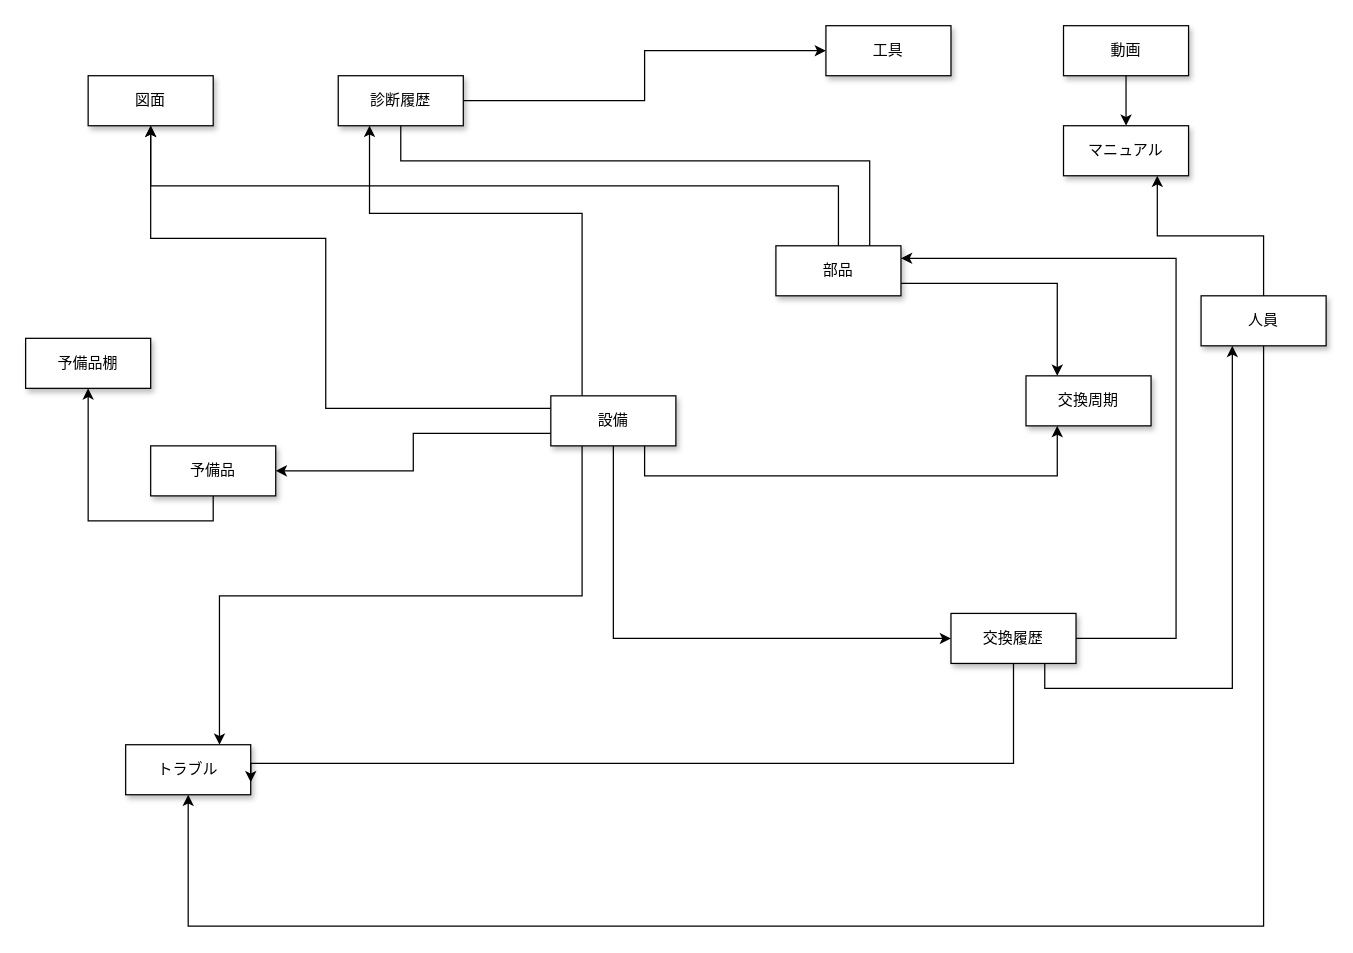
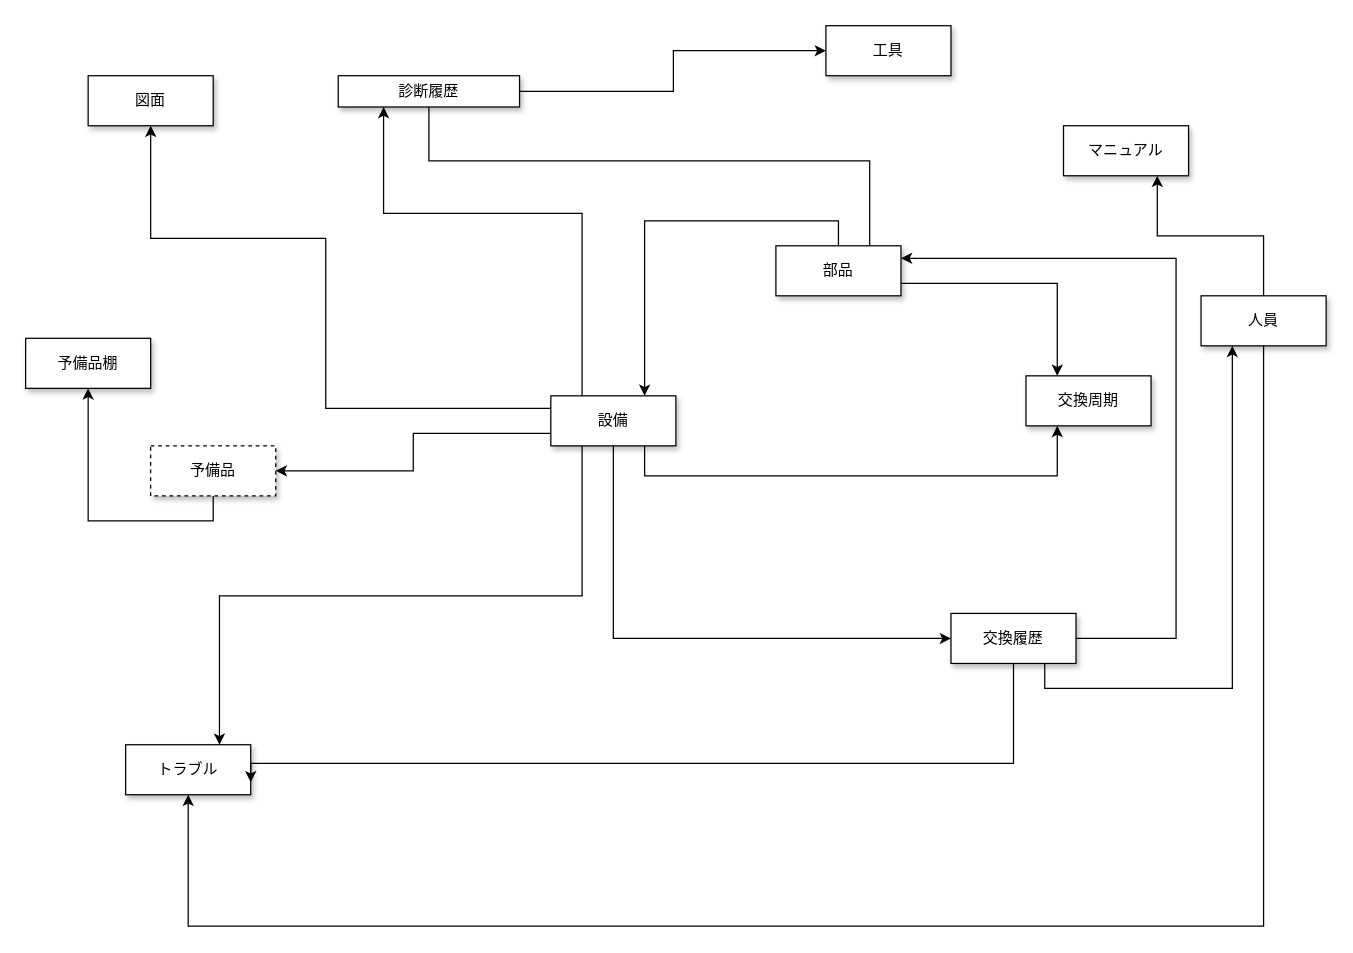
node "動画": removed
edge "動画" -> "マニュアル": removed
node "診断履歴": size 125x50 -> 181x31
edge "部品" -> "図面": now "部品" -> "設備"
node "予備品": style solid -> dashed
